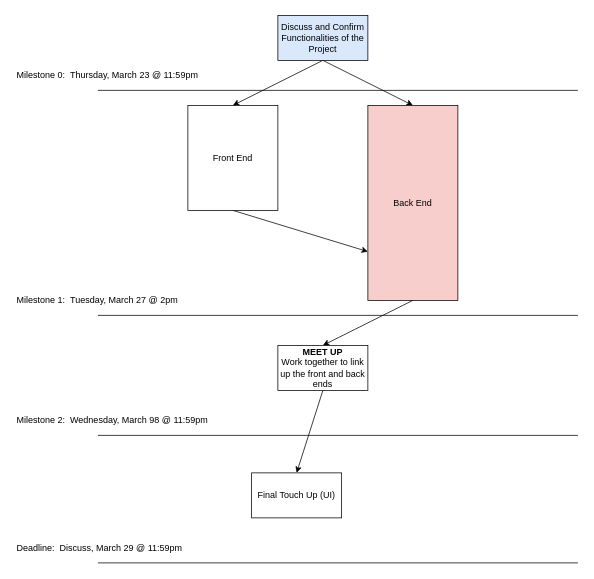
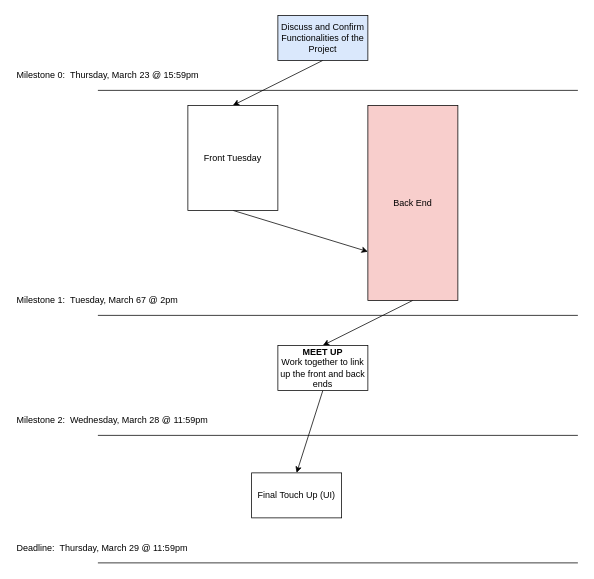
node "Milestone 0: Thursday, March 23 @ 11:59pm": label "Milestone 0: Thursday, March 23 @ 11:59pm" -> "Milestone 0: Thursday, March 23 @ 15:59pm"
edge "Discuss and Confirm Functionalities of the Project" -> "Back End": removed
node "Front End": label "Front End" -> "Front Tuesday"
node "Milestone 1: Tuesday, March 27 @ 2pm": label "Milestone 1: Tuesday, March 27 @ 2pm" -> "Milestone 1: Tuesday, March 67 @ 2pm"
node "Milestone 2: Wednesday, March 98 @ 11:59pm": label "Milestone 2: Wednesday, March 98 @ 11:59pm" -> "Milestone 2: Wednesday, March 28 @ 11:59pm"
node "Deadline: Discuss, March 29 @ 11:59pm": label "Deadline: Discuss, March 29 @ 11:59pm" -> "Deadline: Thursday, March 29 @ 11:59pm"
